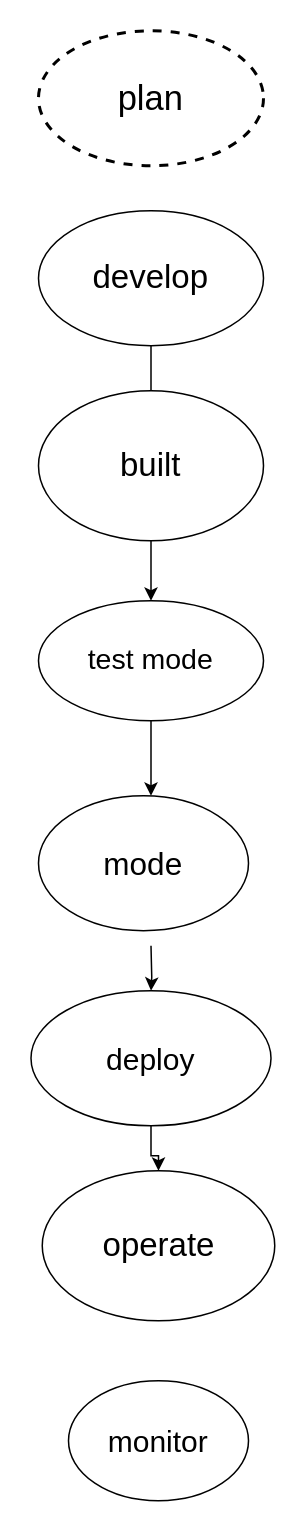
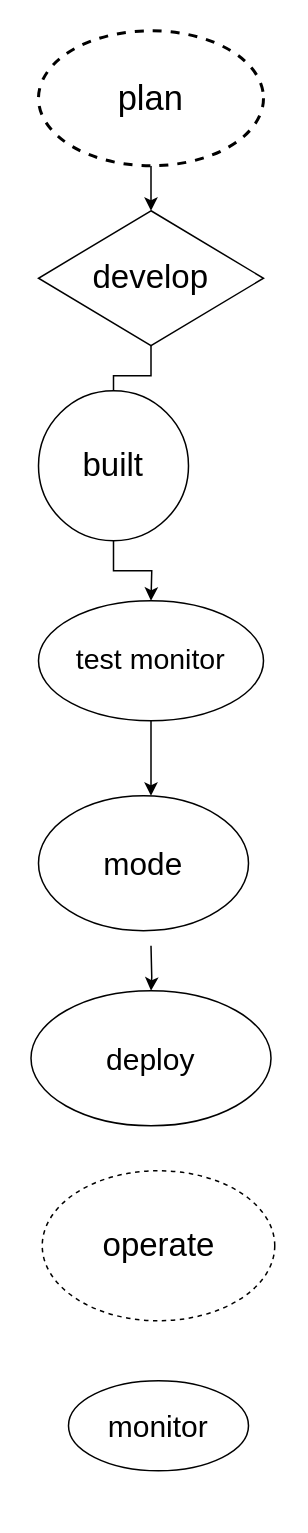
edge "plan" -> "develop": added
node "develop": shape ellipse -> diamond
node "built": size 225x150 -> 150x150
node "test mode": label "test mode" -> "test monitor"
edge "deploy" -> "operate": removed
node "operate": style solid -> dashed
node "monitor": size 180x120 -> 180x90
